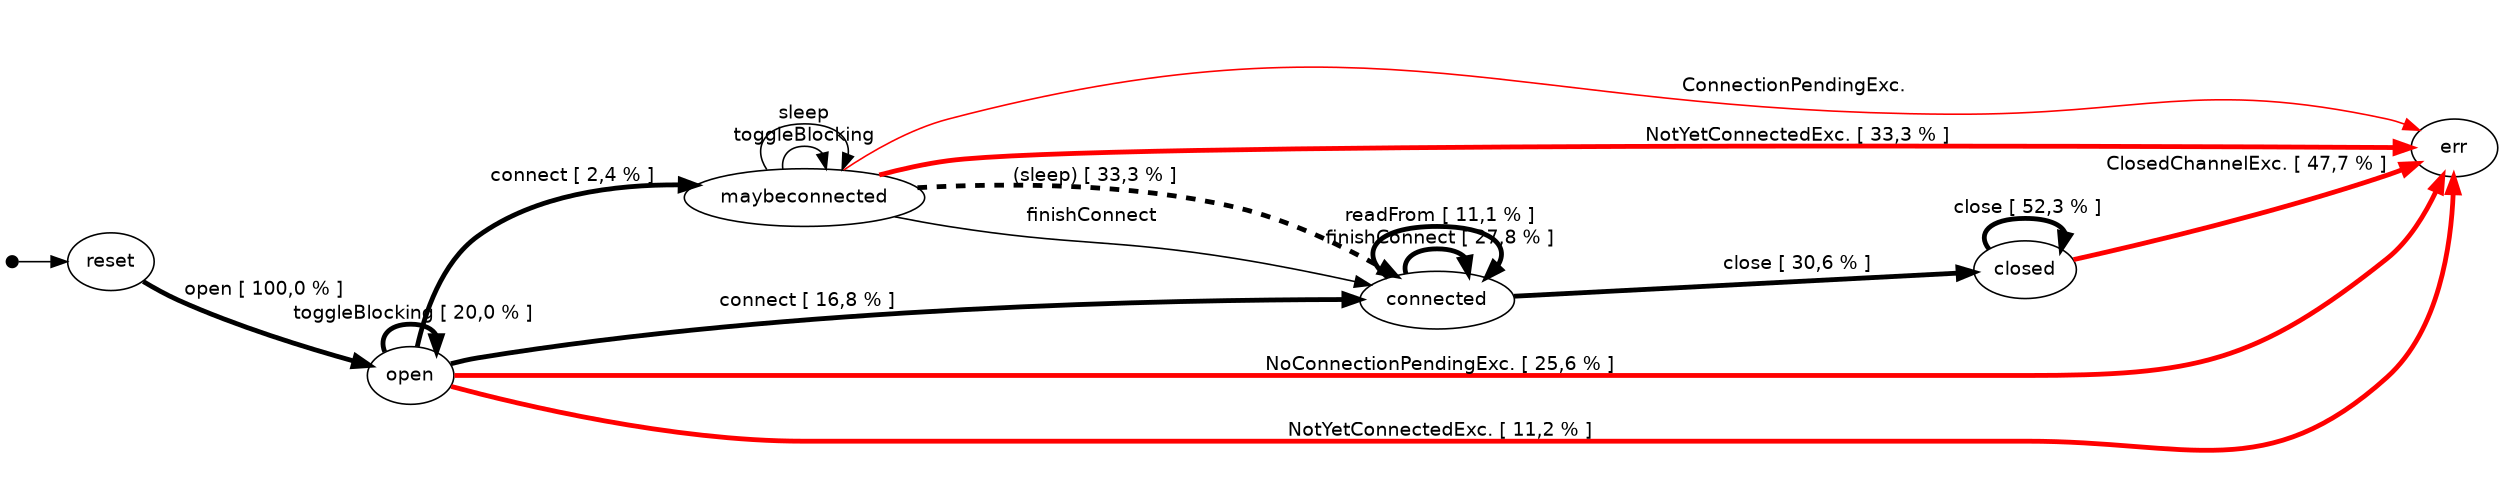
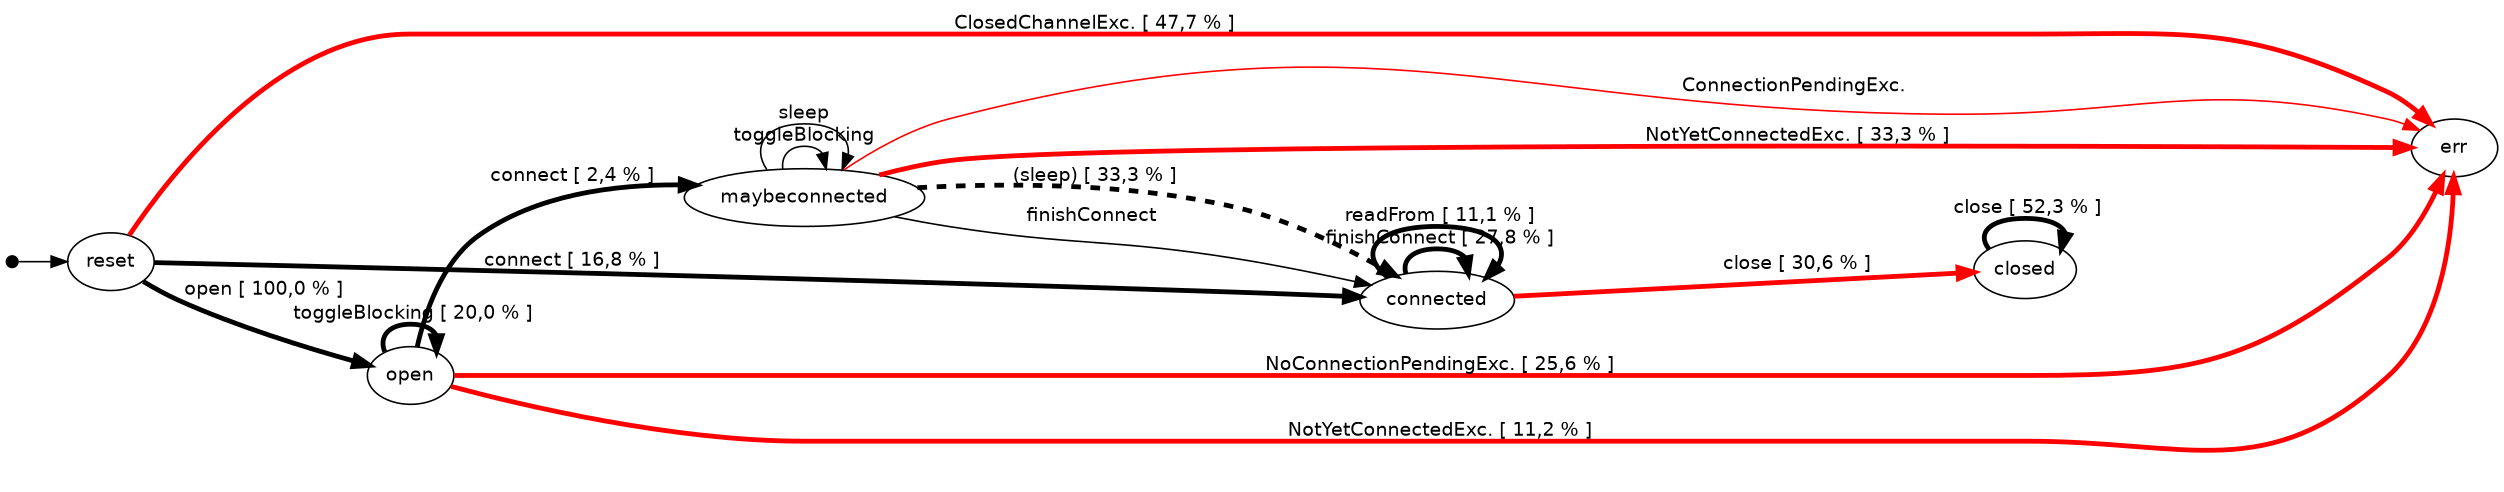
edge "closed" -> "err": now "reset" -> "err"
edge "connected" -> "closed": color black -> red
edge "open" -> "connected": now "reset" -> "connected"
